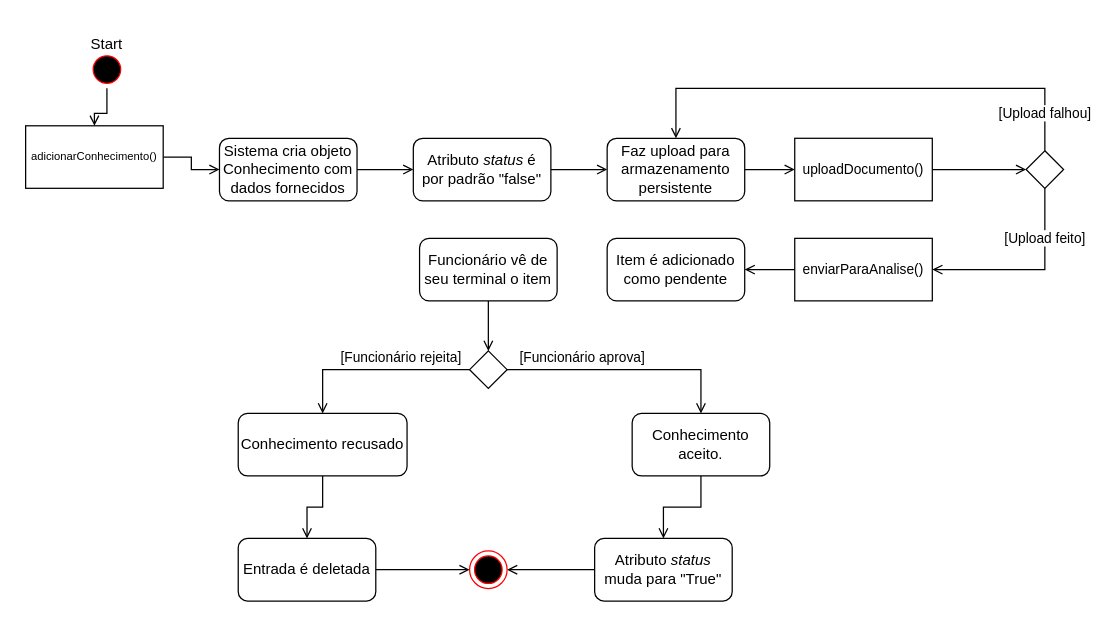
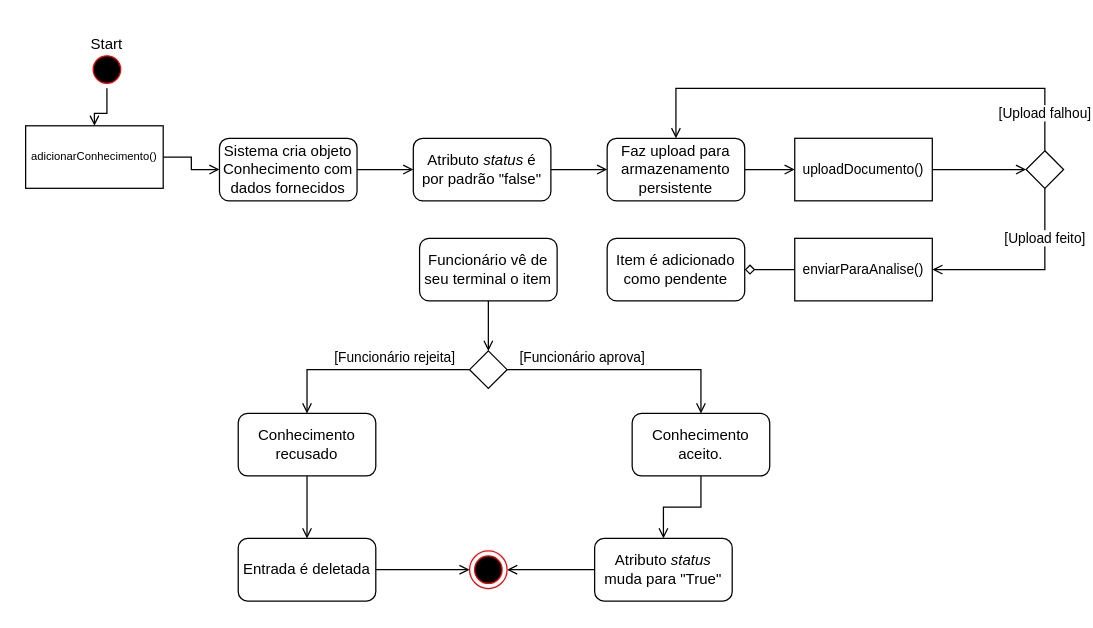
edge "enviarParaAnalise()" -> "Item é adicionado como pendente": arrowhead open -> diamond
node "Conhecimento recusado": size 169x63 -> 138x63
